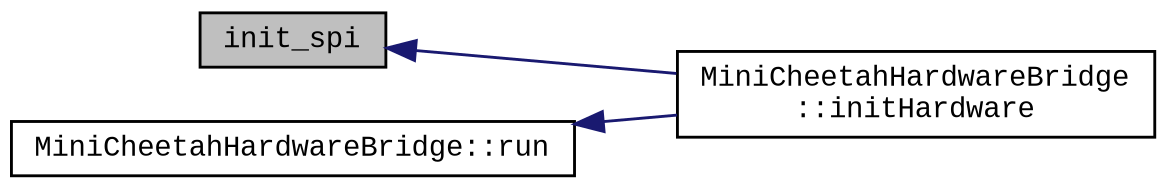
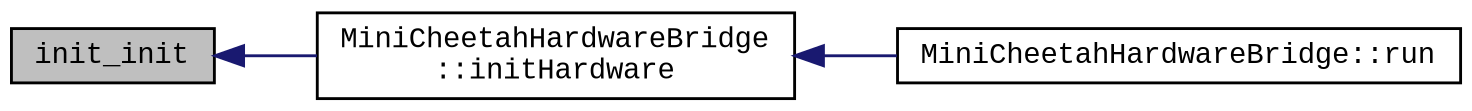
node "init_spi": label "init_spi" -> "init_init"
edge "MiniCheetahHardwareBridge ::initHardware" -> "MiniCheetahHardwareBridge::run": reversed
